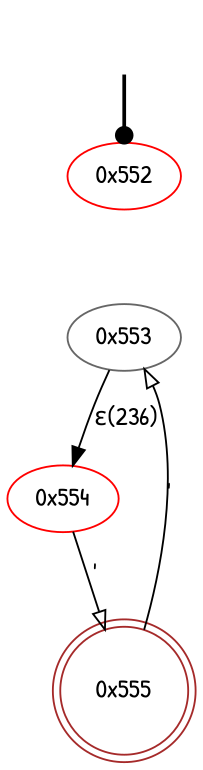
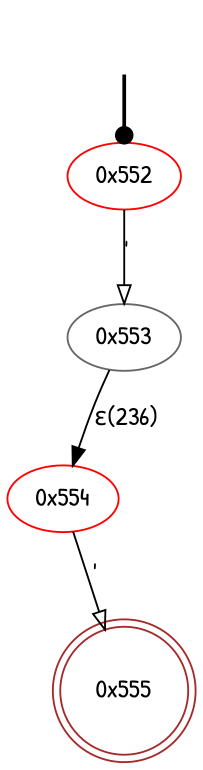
edge "0x555" -> "0x553": now "0x552" -> "0x553"
